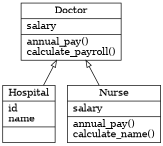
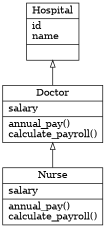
edge "Hospital" -> "Doctor": reversed
node "Nurse": text "calculate_name()" -> "calculate_payroll()"
